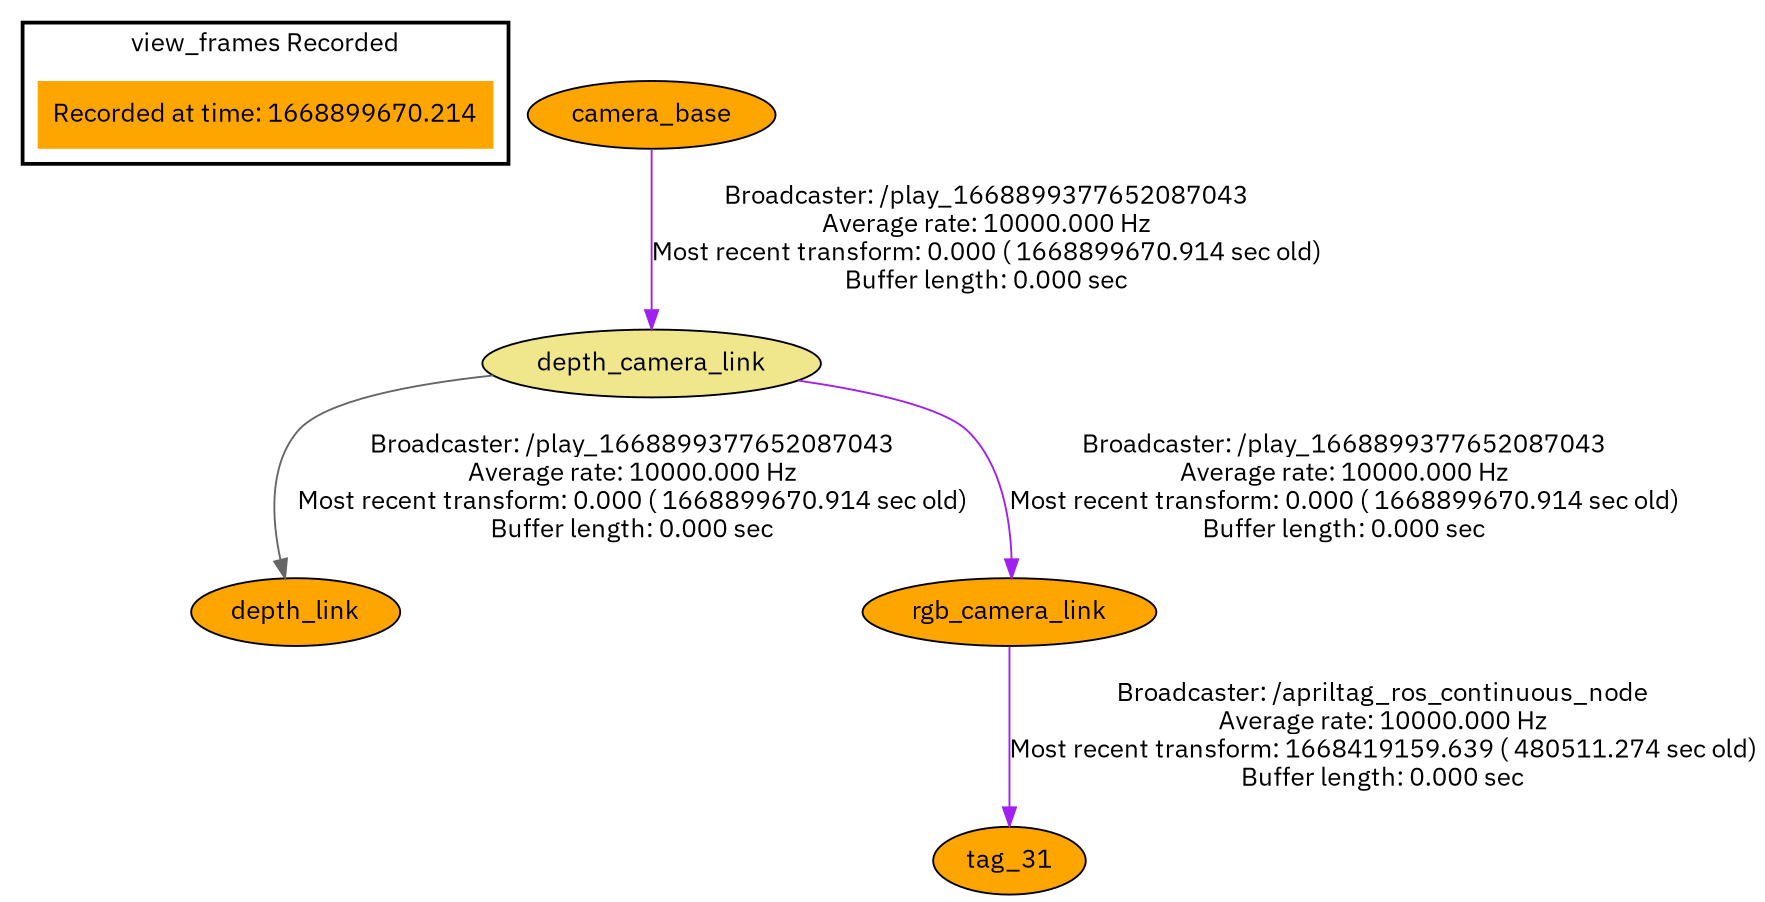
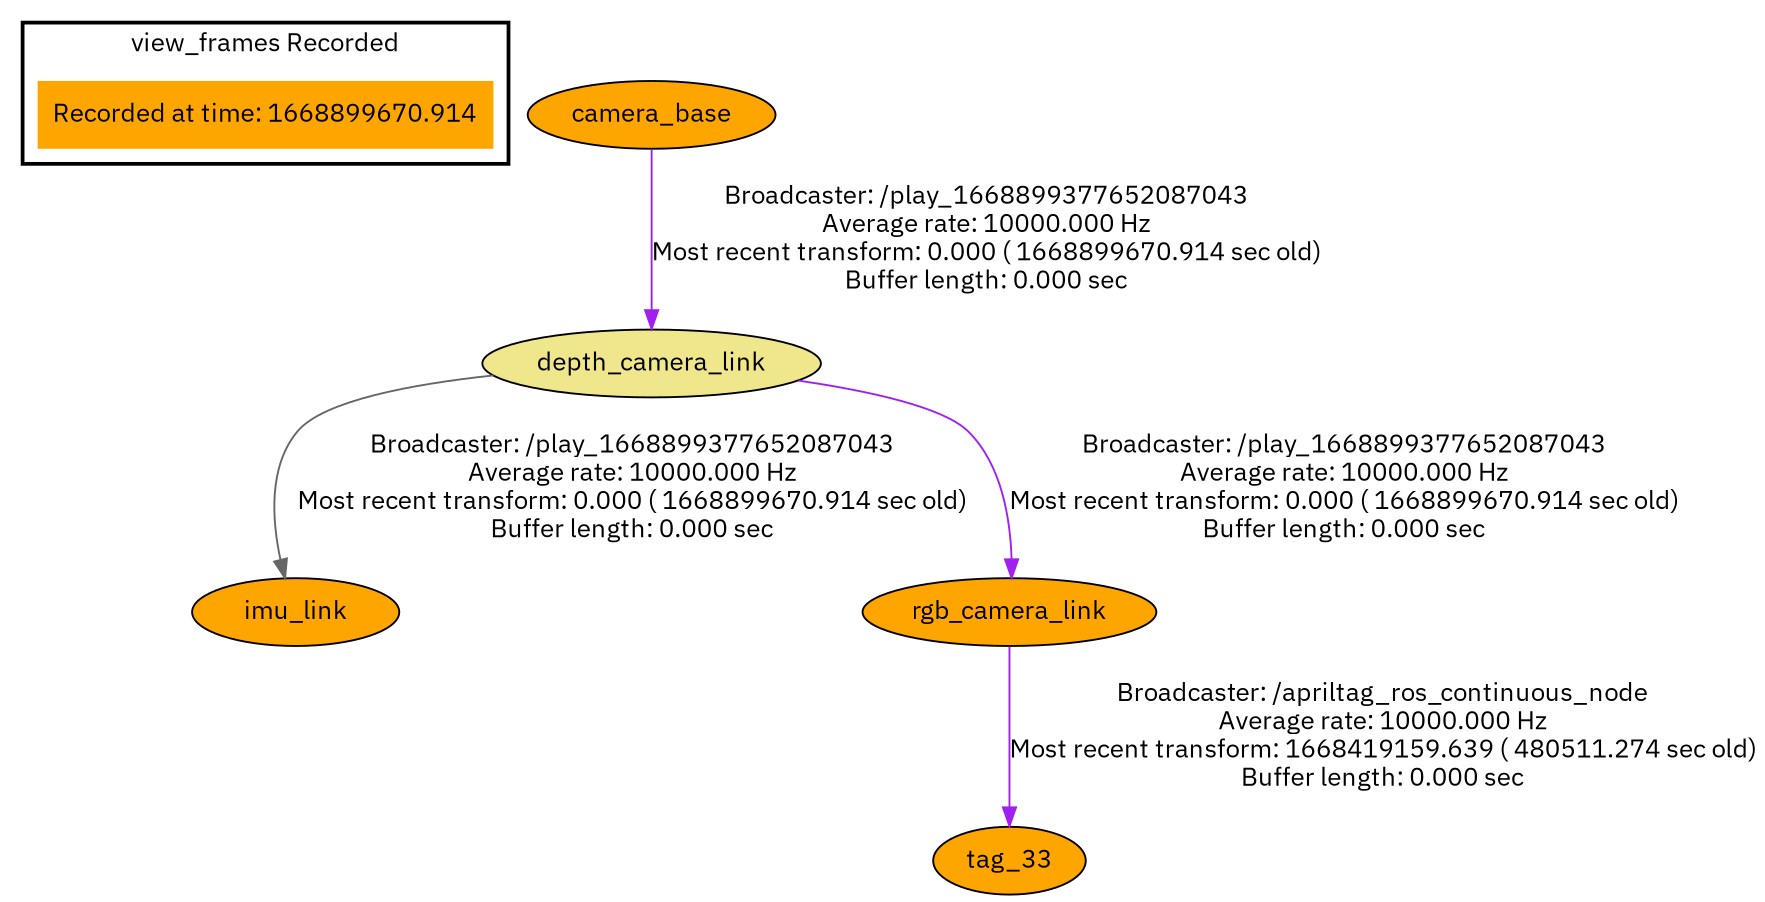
node "Recorded at time: 1668899670.214": label "Recorded at time: 1668899670.214" -> "Recorded at time: 1668899670.914"
node "depth_link": label "depth_link" -> "imu_link"
node "tag_31": label "tag_31" -> "tag_33"
